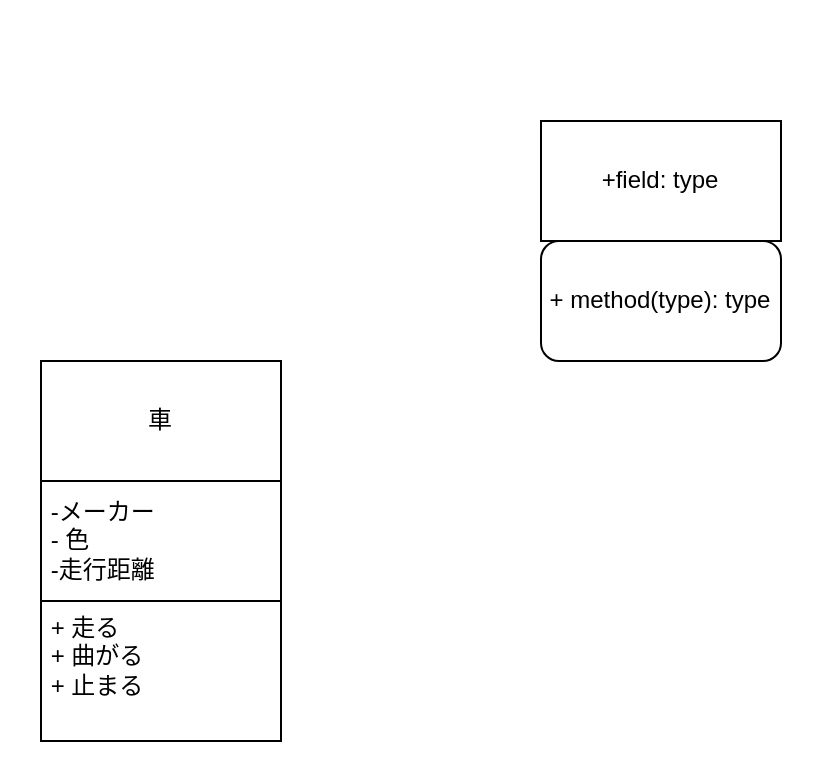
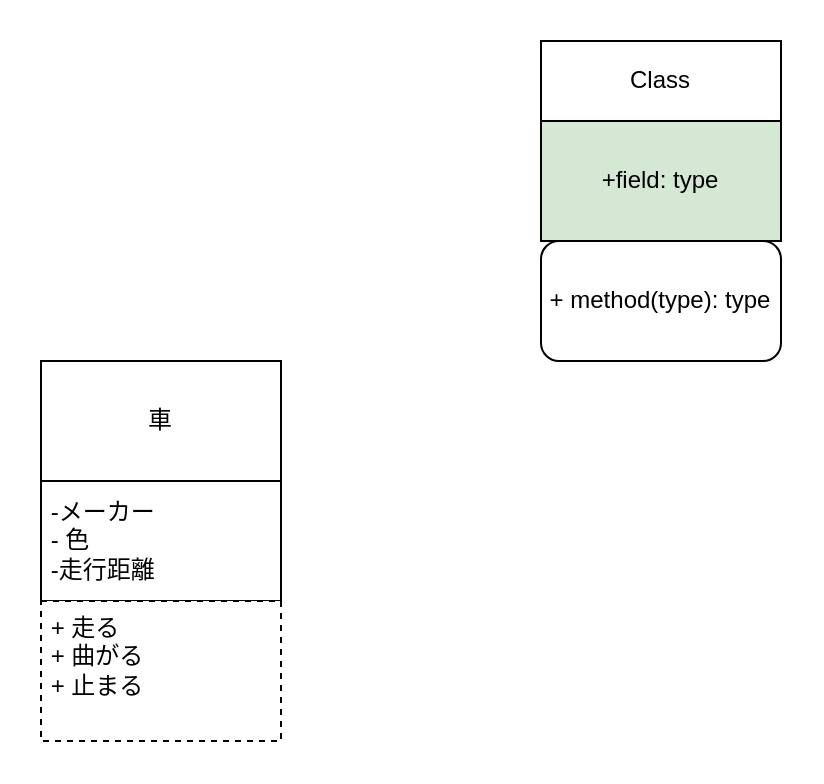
node "Class": added
node "+field: type": fillcolor #ffffff -> #d5e8d4
node "+ 走る + 曲がる + 止まる": style solid -> dashed
